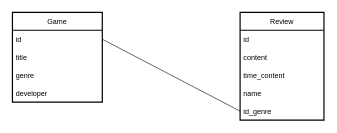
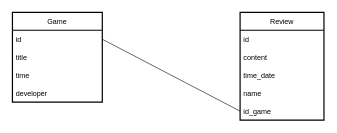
node "genre": label "genre" -> "time"
node "time_content": label "time_content" -> "time_date"
node "id_genre": label "id_genre" -> "id_game"
